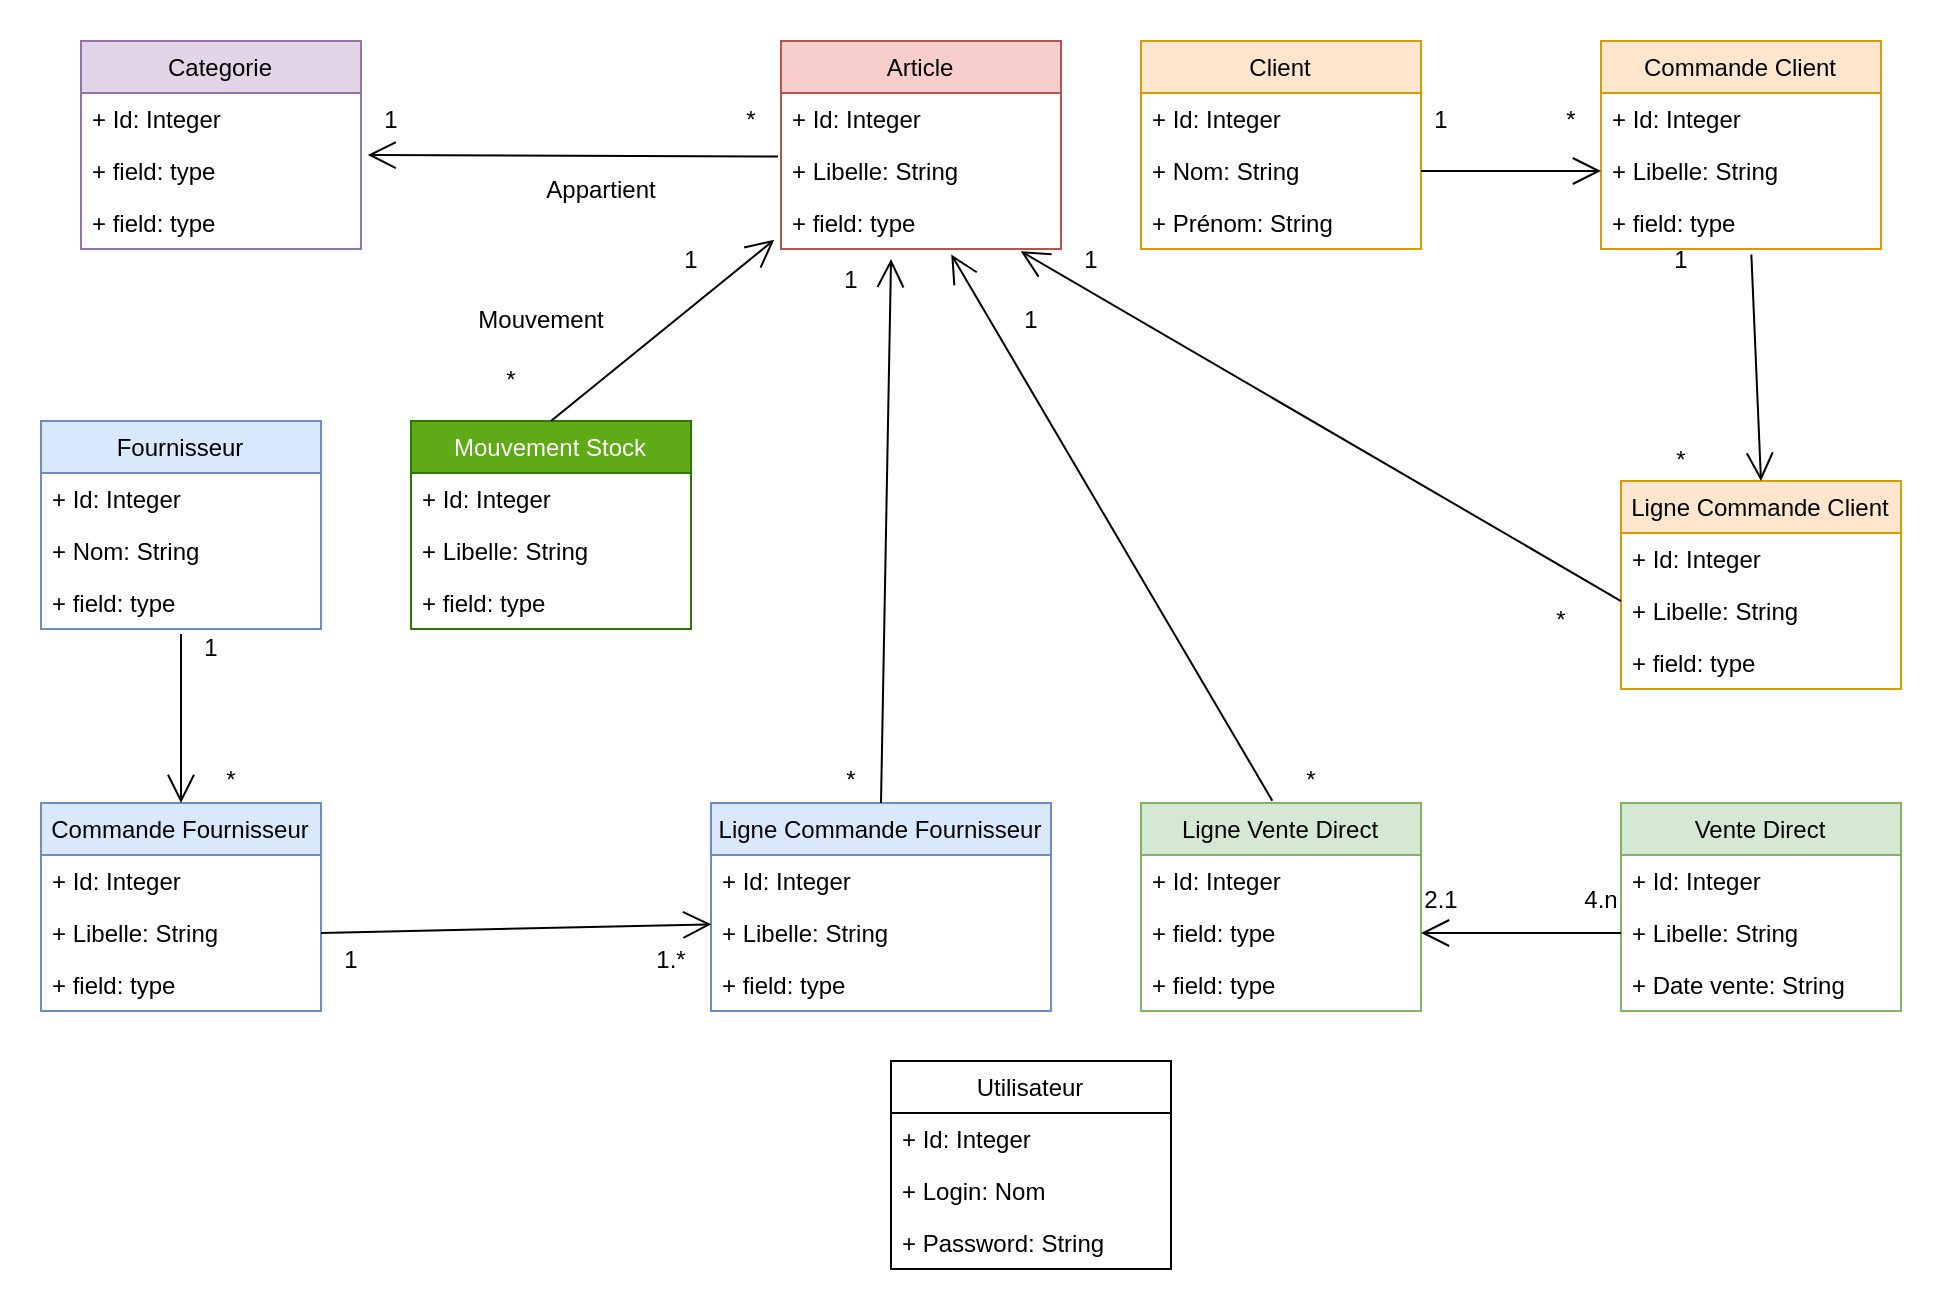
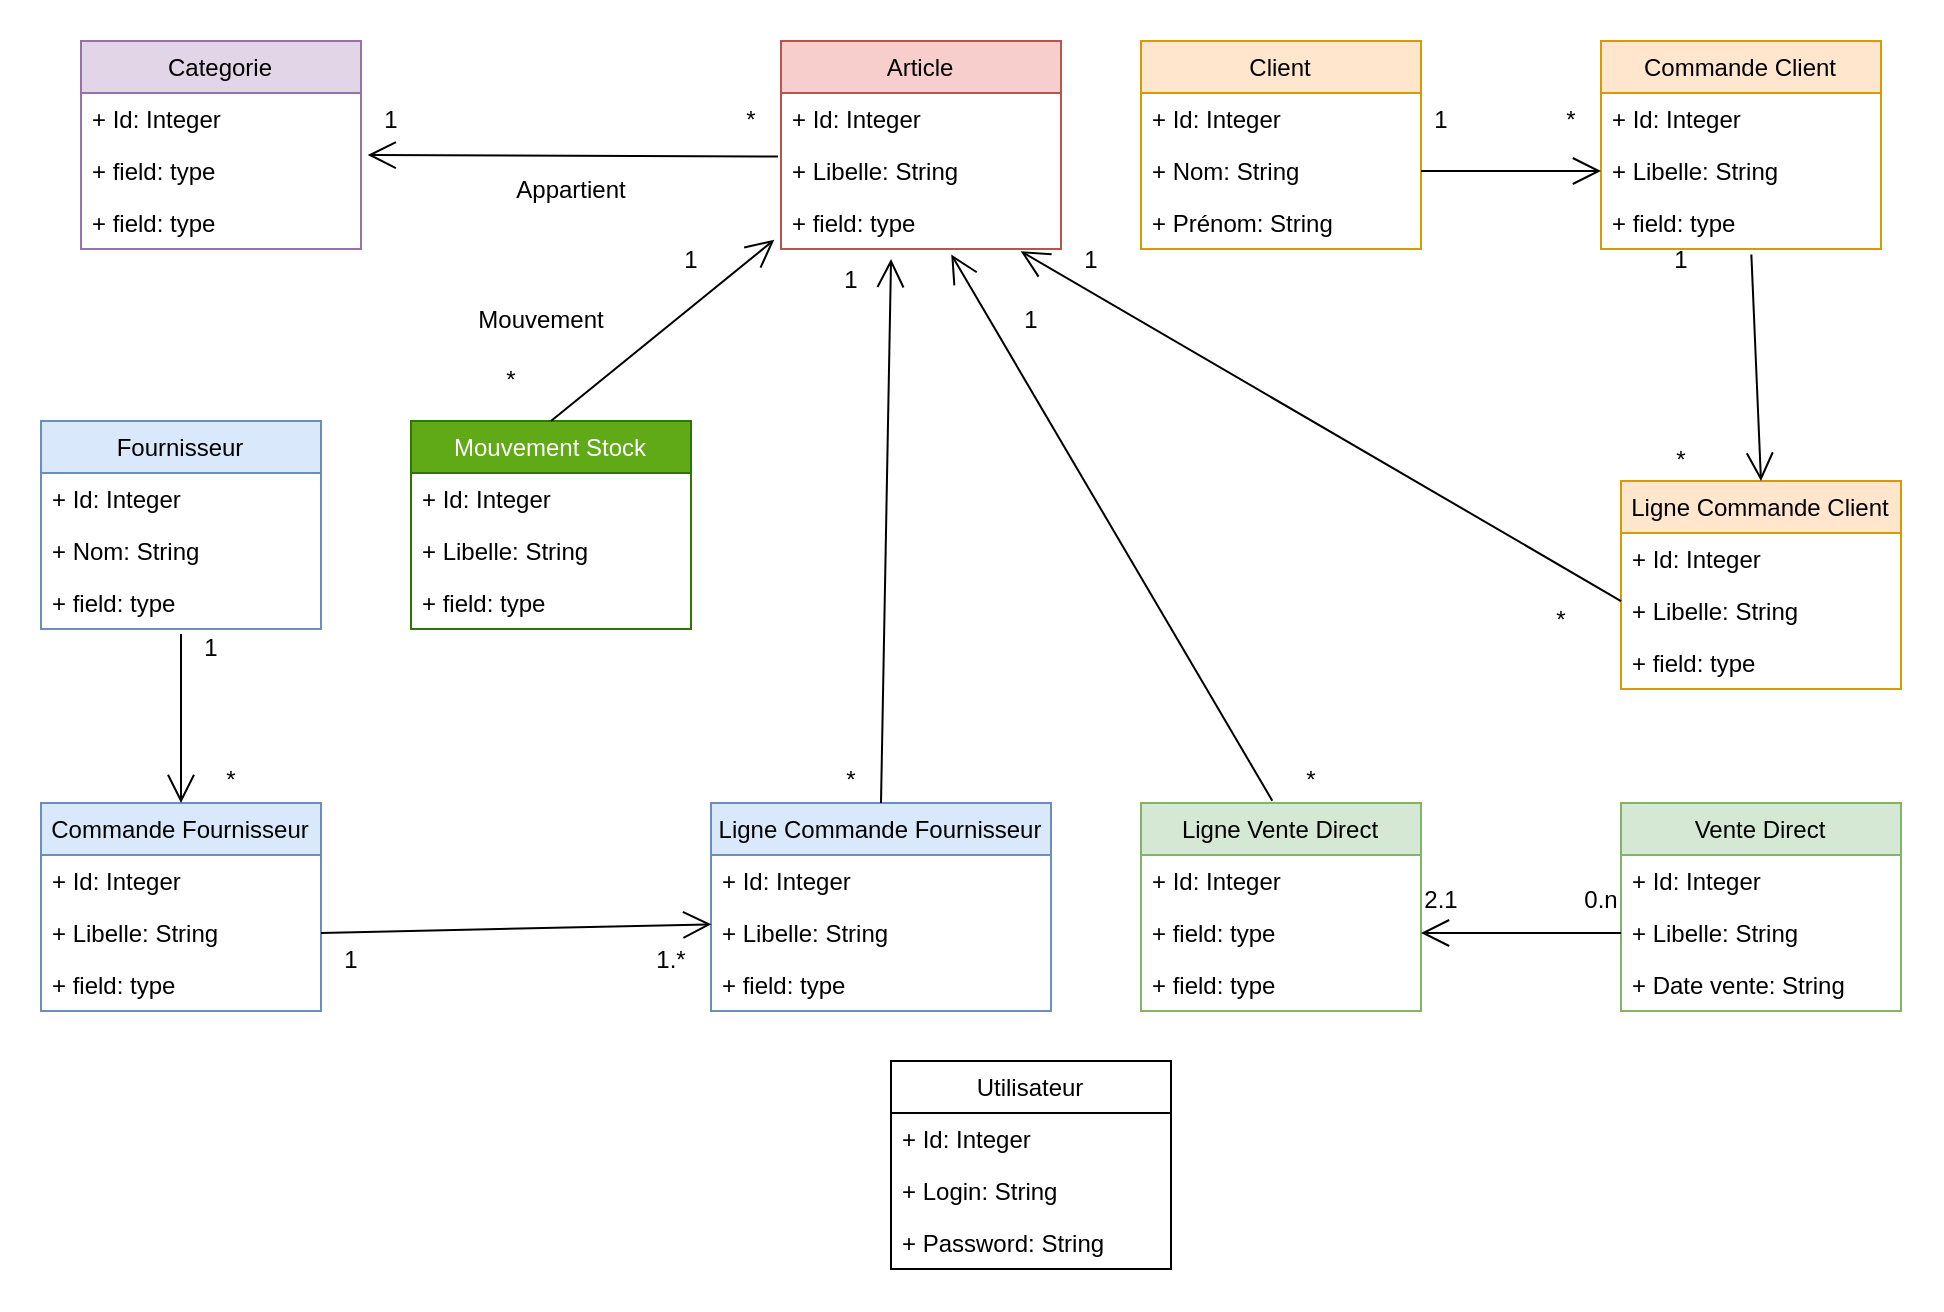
node "Appartient": moved (601, 191) -> (571, 191)
node "4.n": label "4.n" -> "0.n"
node "+ Login: Nom": label "+ Login: Nom" -> "+ Login: String"
